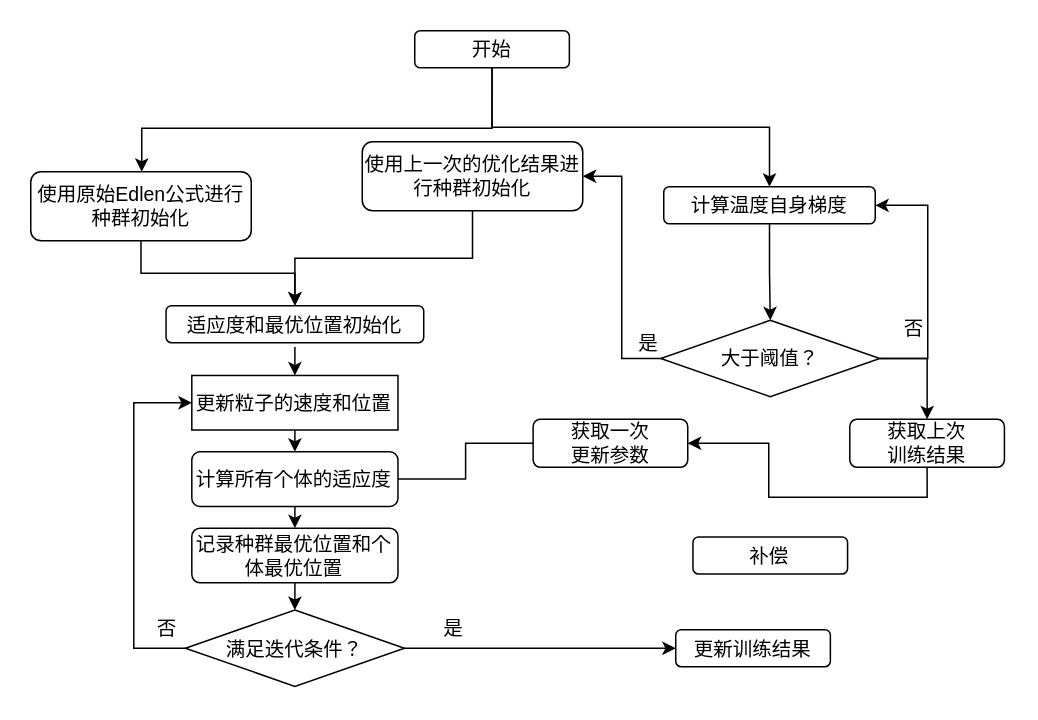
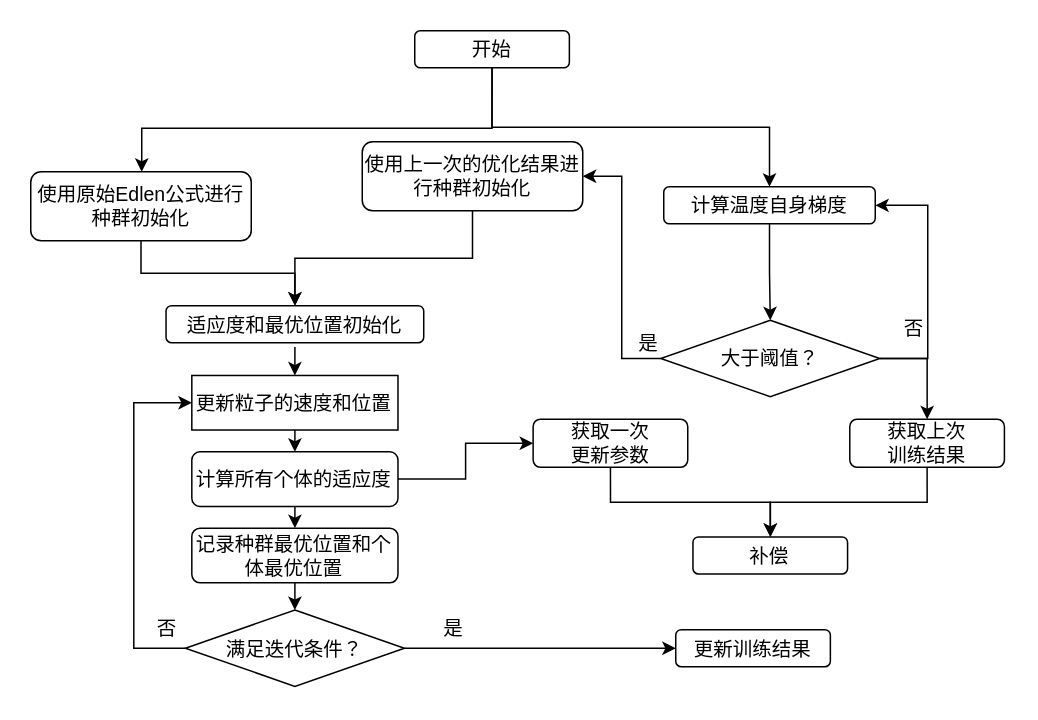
edge "获取一次 更新参数" -- "计算所有个体的适应度": arrowhead none -> classic
edge "获取上次 训练结果" -> "获取一次 更新参数": now "获取上次 训练结果" -> "补偿"
edge "获取一次 更新参数" -> "补偿": added
